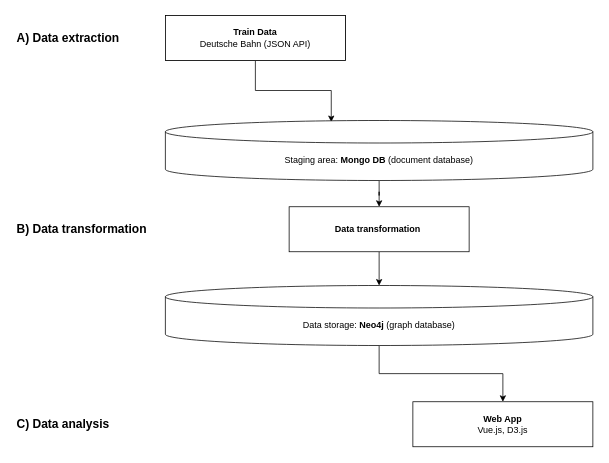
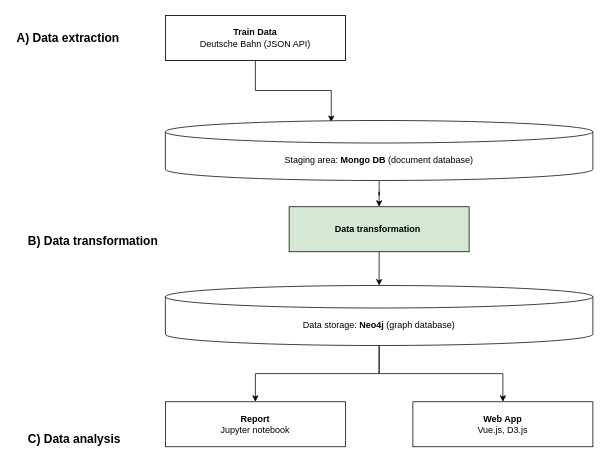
node "B) Data transformation": moved (98, 229) -> (109, 240)
node "Data transformation": fillcolor #ffffff -> #d5e8d4
edge "Data storage: Neo4j (graph database)" -> "Report Jupyter notebook": added
node "C) Data analysis": moved (75, 424) -> (87, 439)
node "Report Jupyter notebook": added
